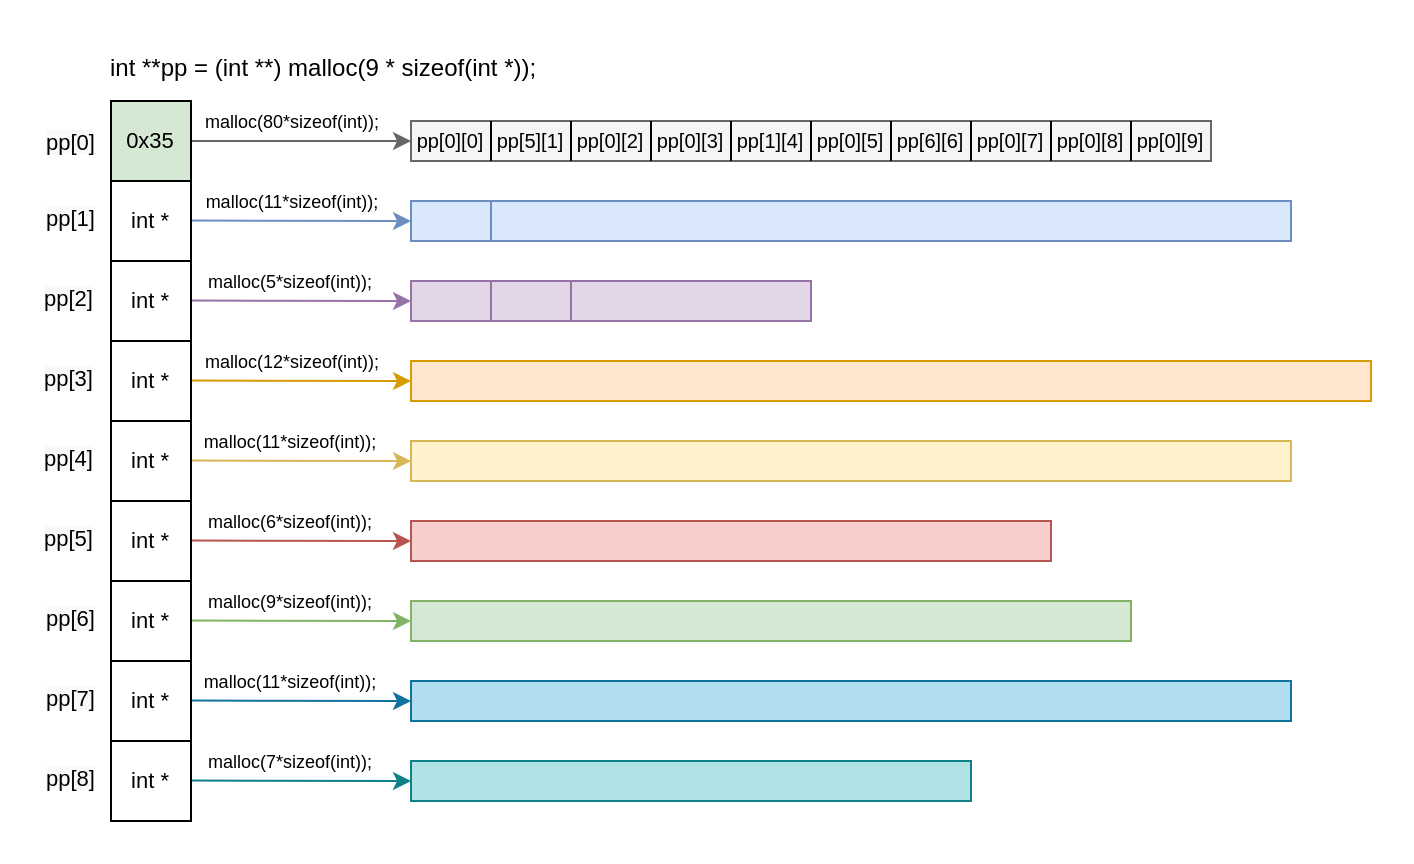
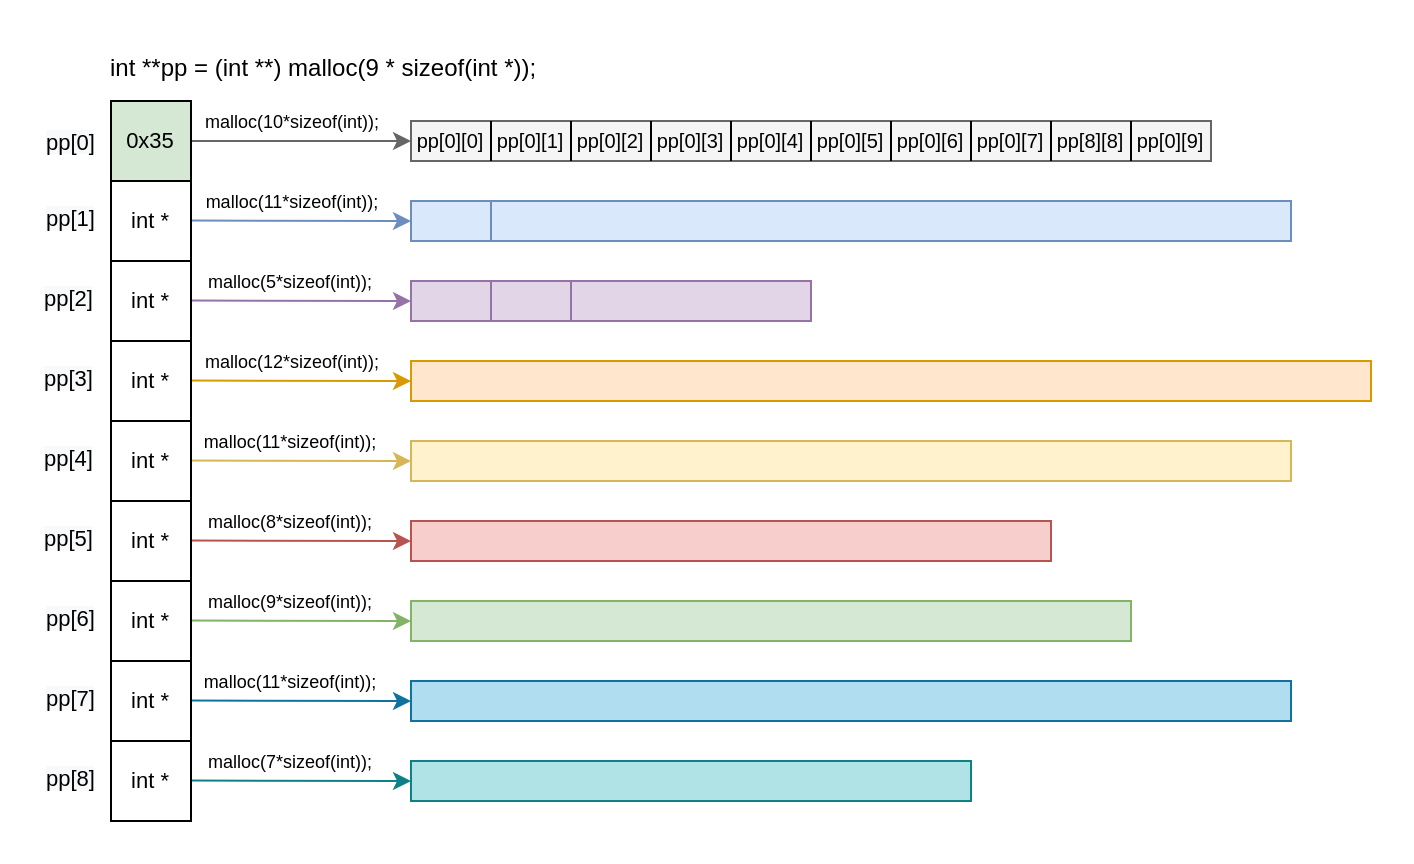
node "malloc(80*sizeof(int));": label "malloc(80*sizeof(int));" -> "malloc(10*sizeof(int));"
node "pp[5][1]": label "pp[5][1]" -> "pp[0][1]"
node "pp[1][4]": label "pp[1][4]" -> "pp[0][4]"
node "pp[6][6]": label "pp[6][6]" -> "pp[0][6]"
node "pp[0][8]": label "pp[0][8]" -> "pp[8][8]"
node "malloc(6*sizeof(int));": label "malloc(6*sizeof(int));" -> "malloc(8*sizeof(int));"
